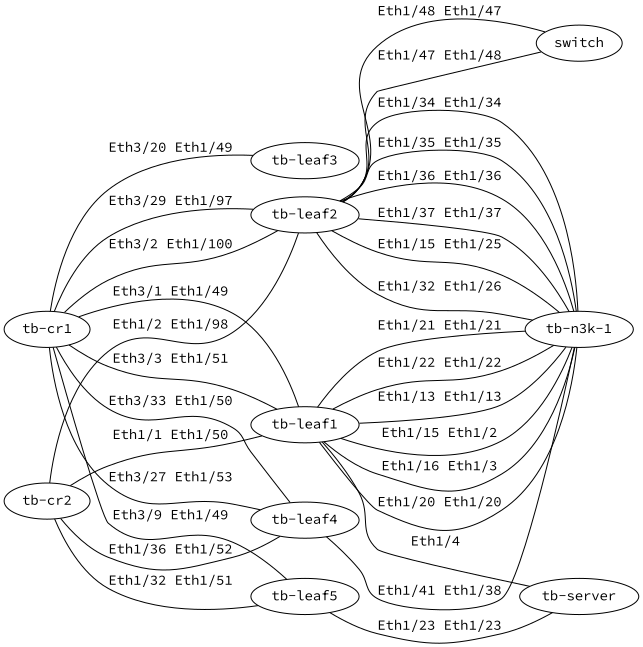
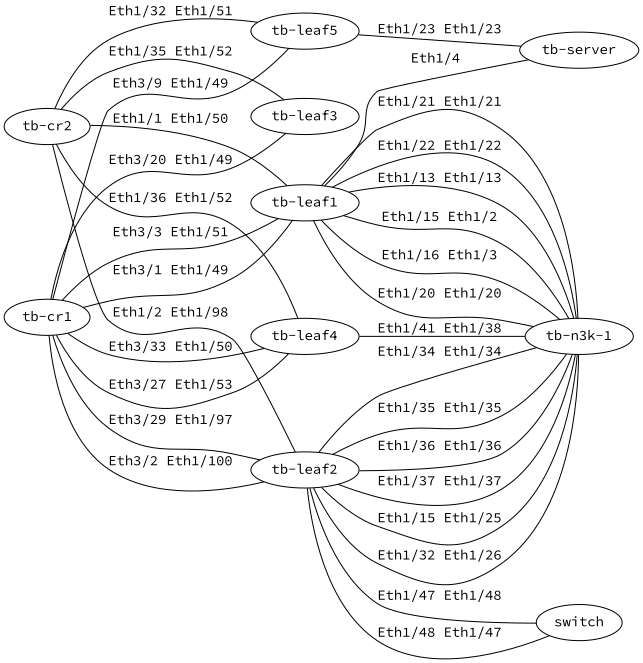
edge "tb-leaf3" -- "tb-cr2": added, label "Eth1/35 Eth1/52"
